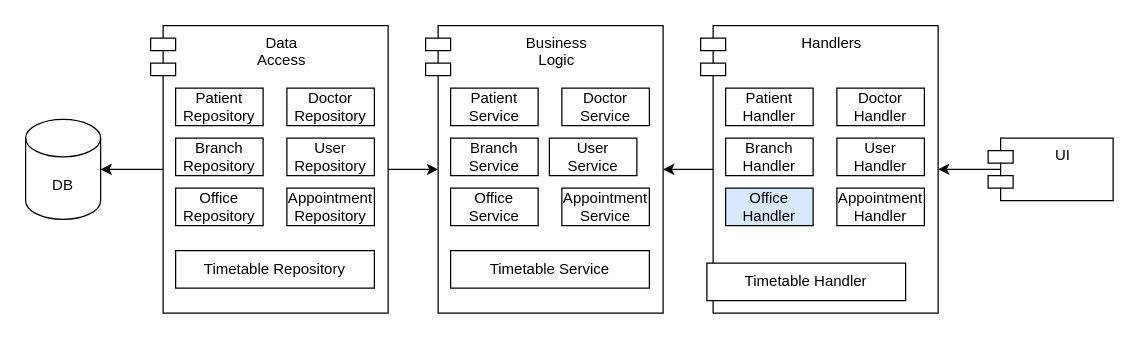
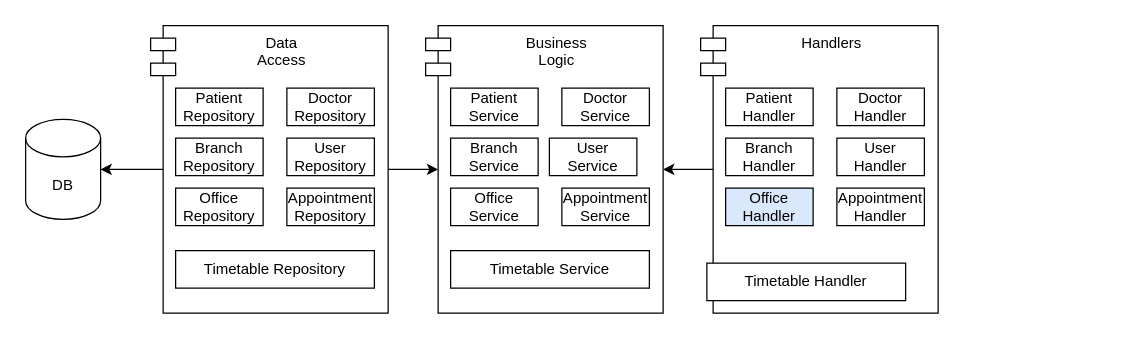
edge "UI" -> "Handlers": removed
node "UI": removed
